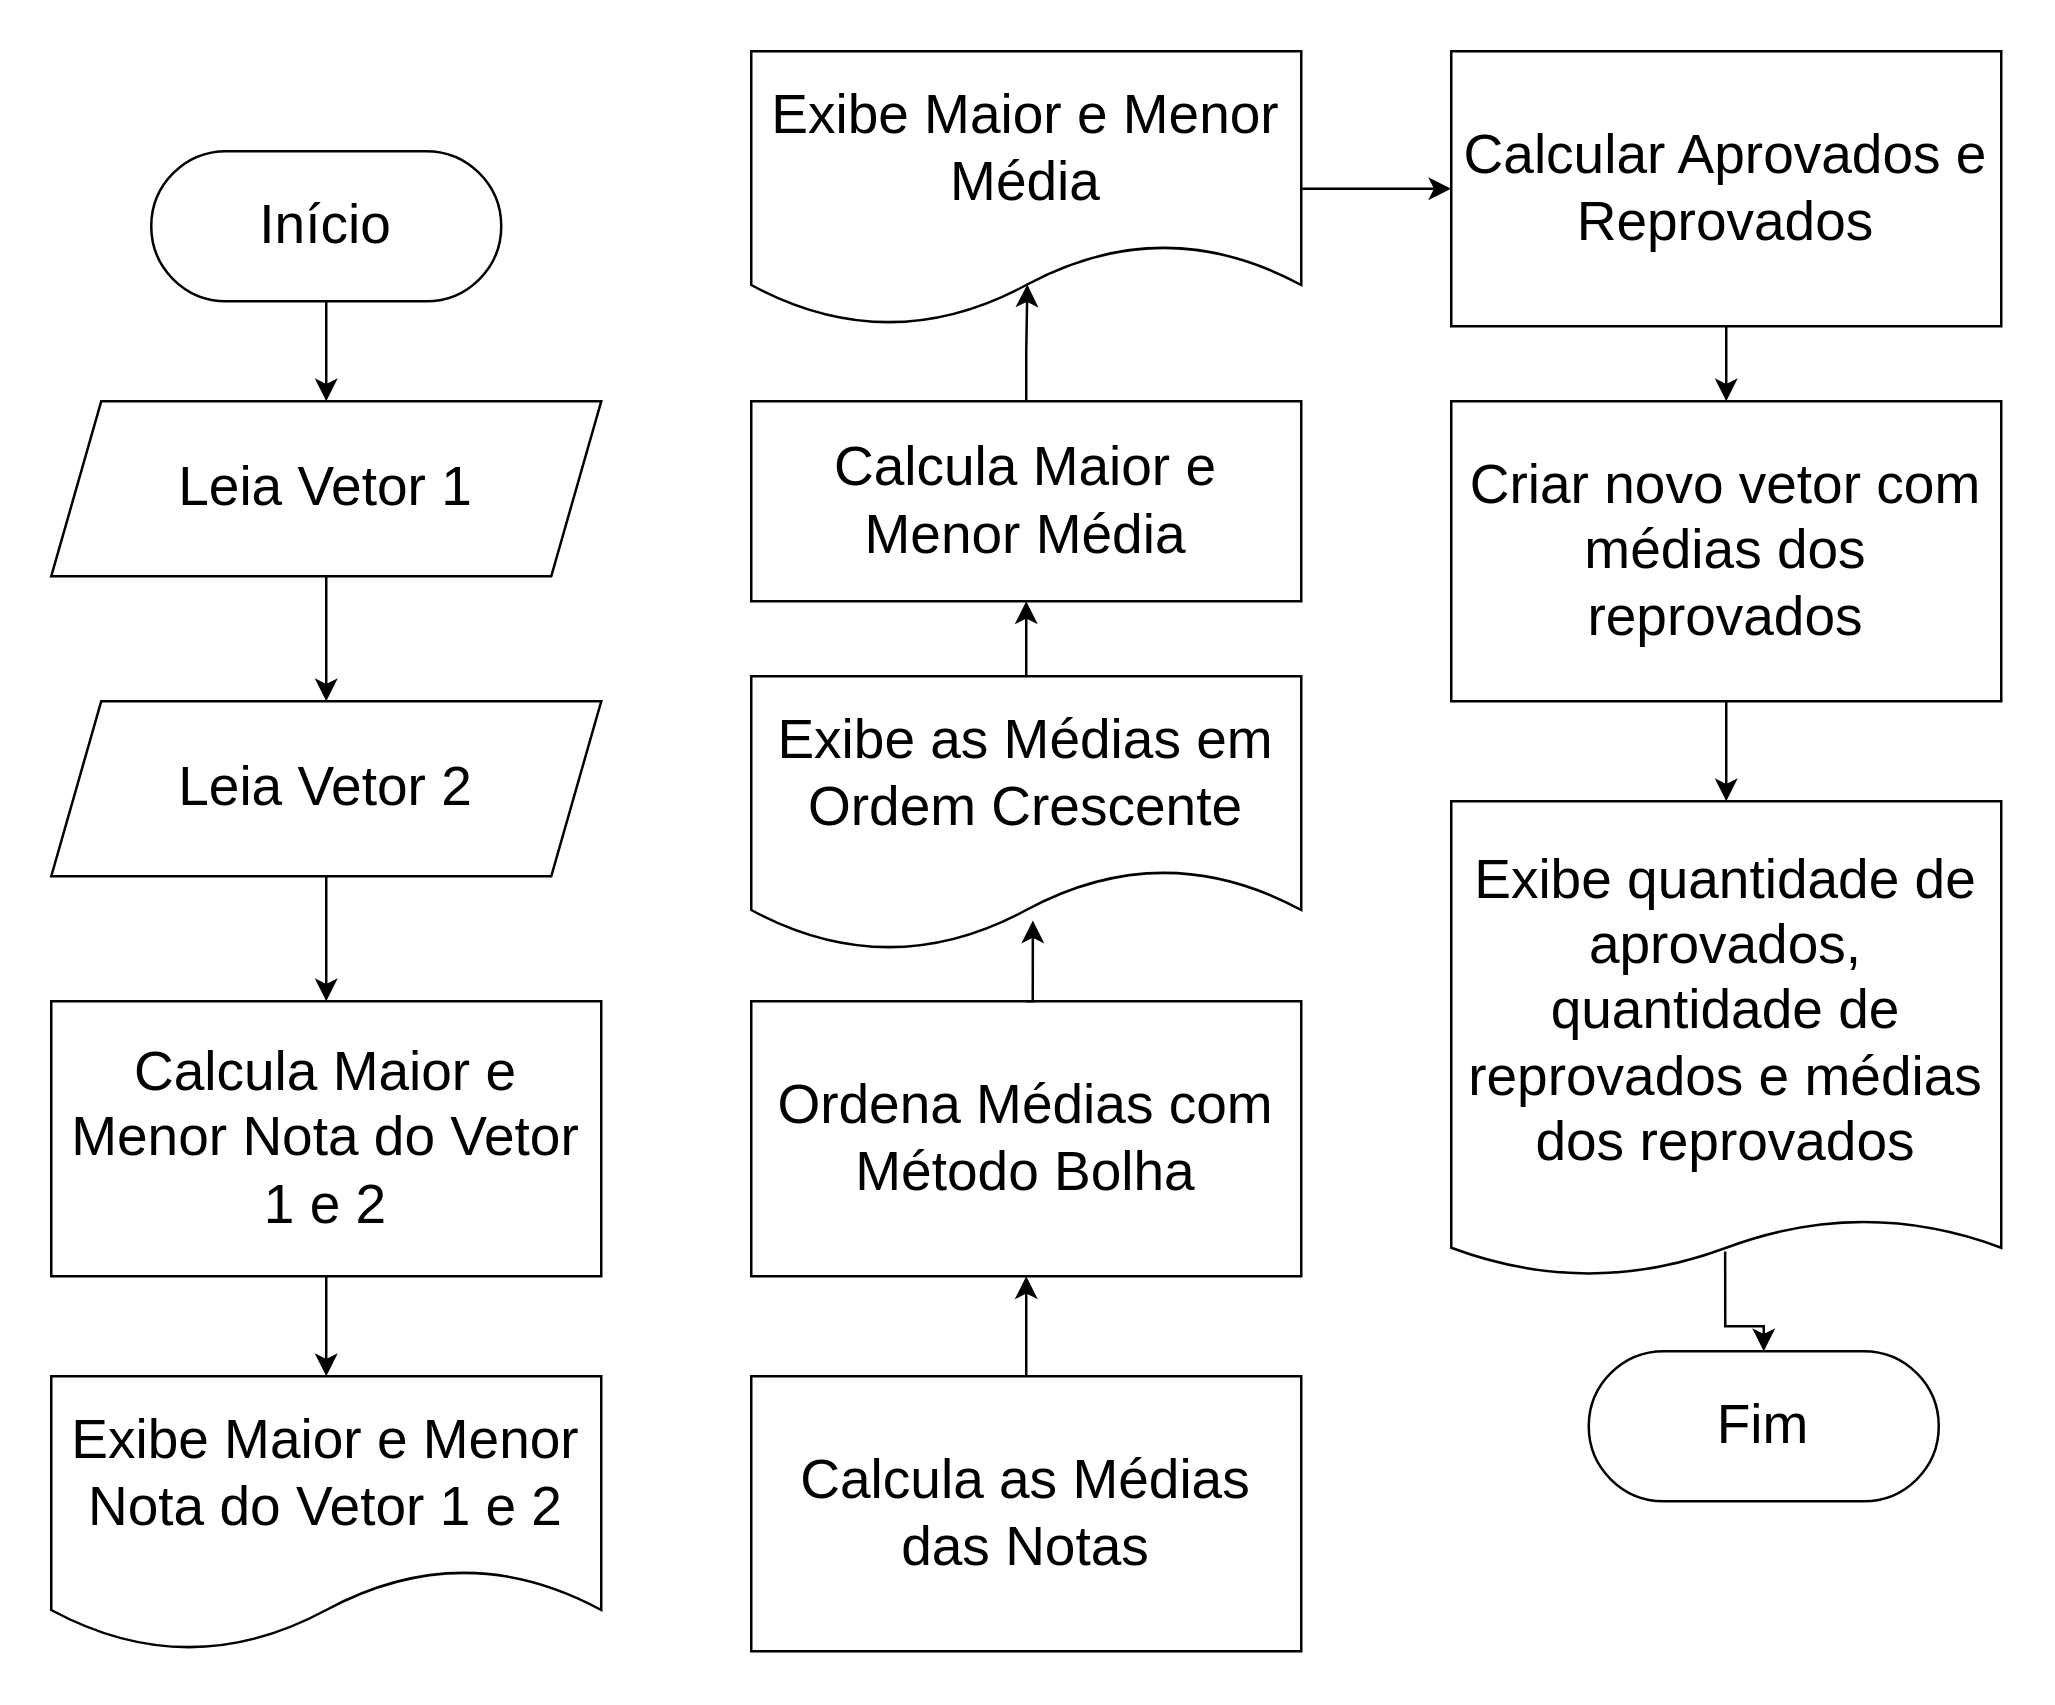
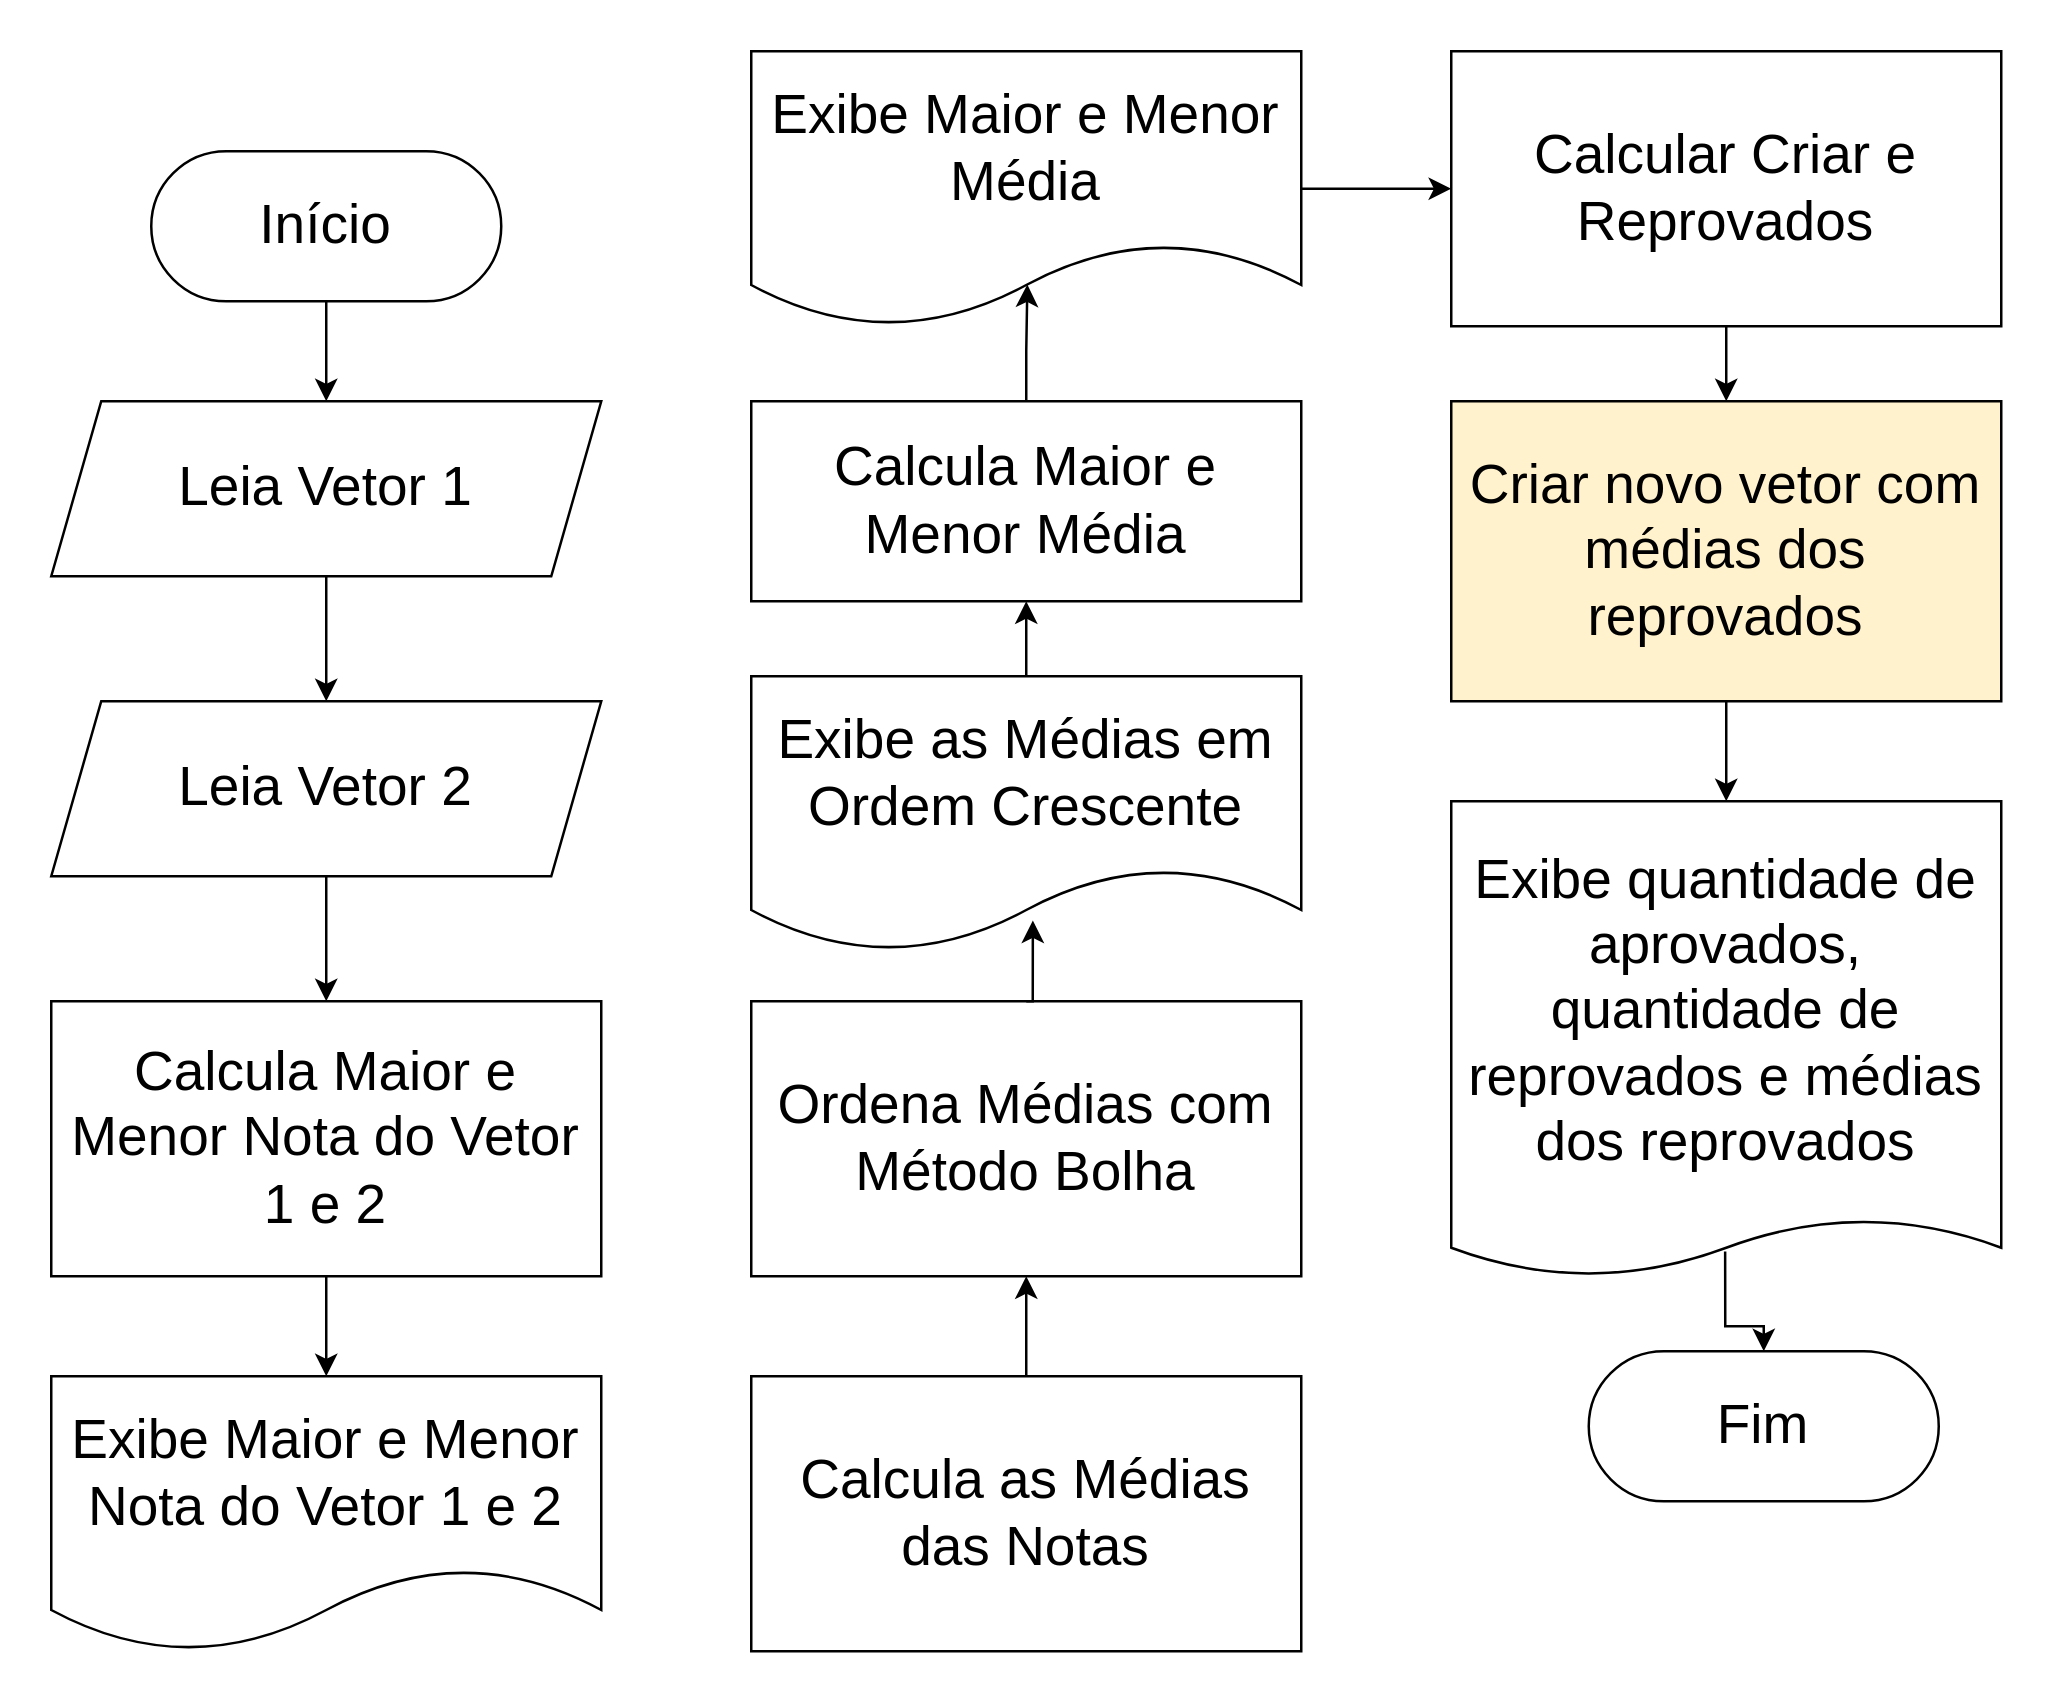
node "Calcular Aprovados e Reprovados": label "Calcular Aprovados e Reprovados" -> "Calcular Criar e Reprovados"
node "Criar novo vetor com médias dos reprovados": fillcolor #ffffff -> #fff2cc
